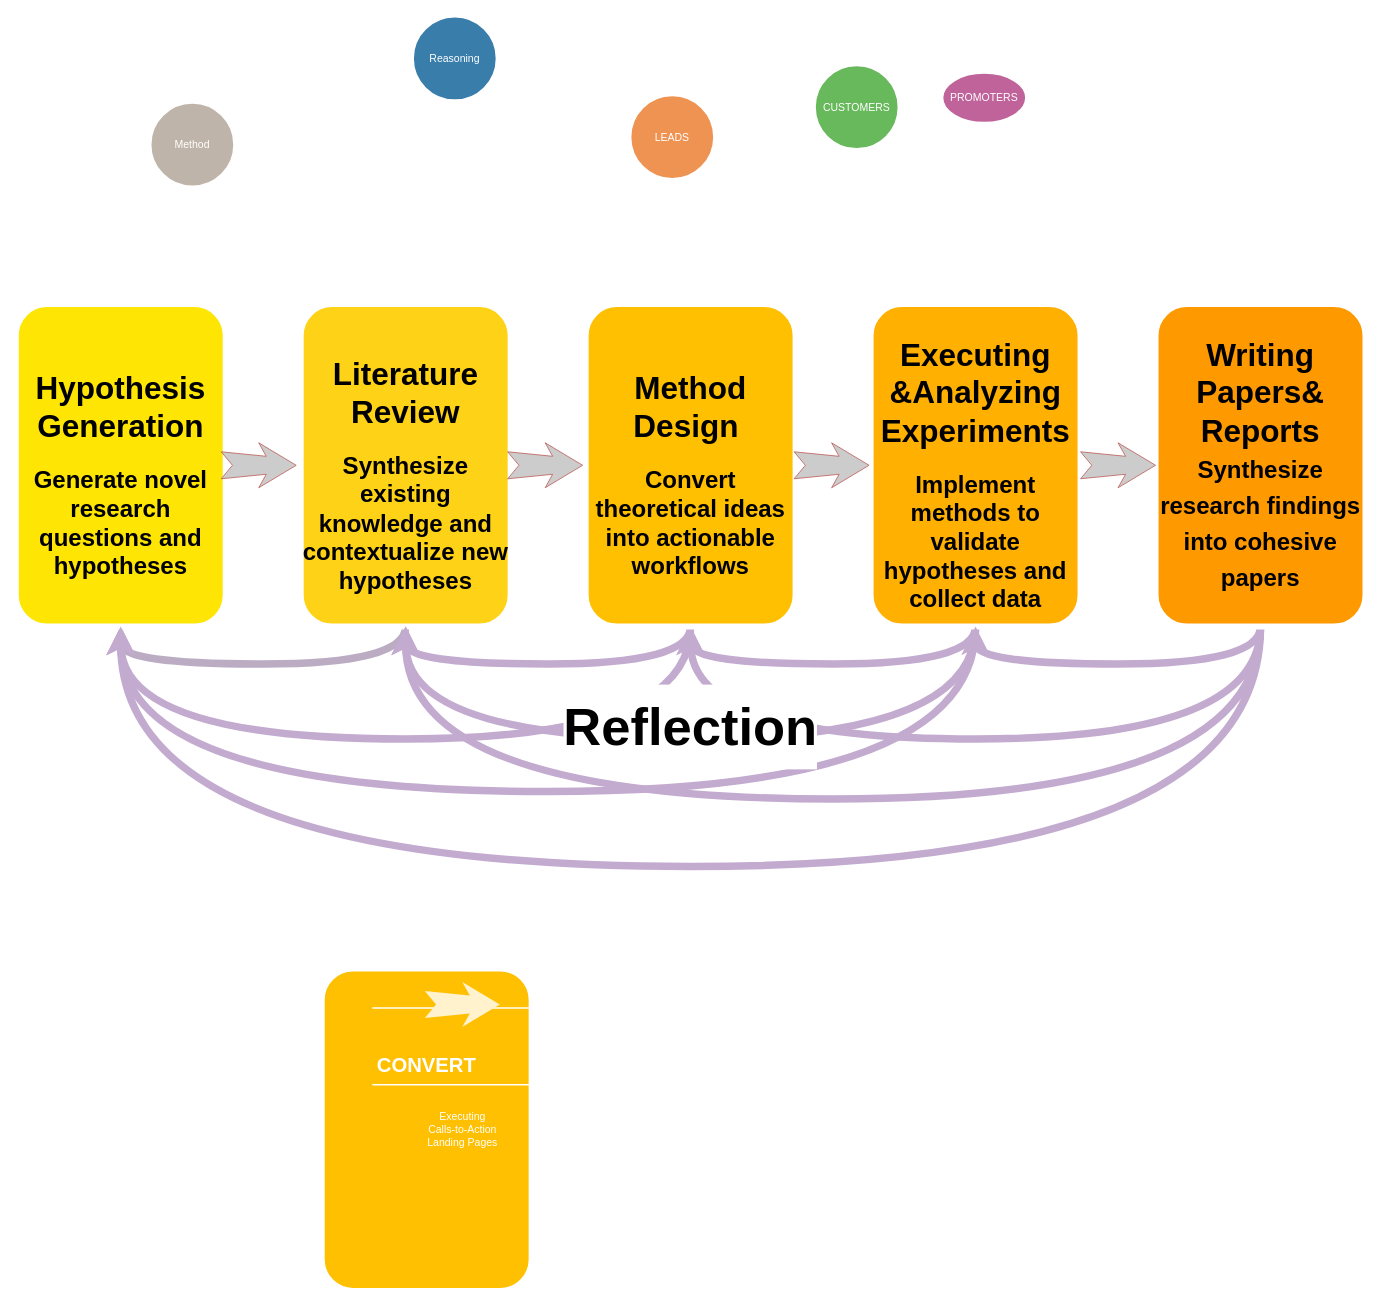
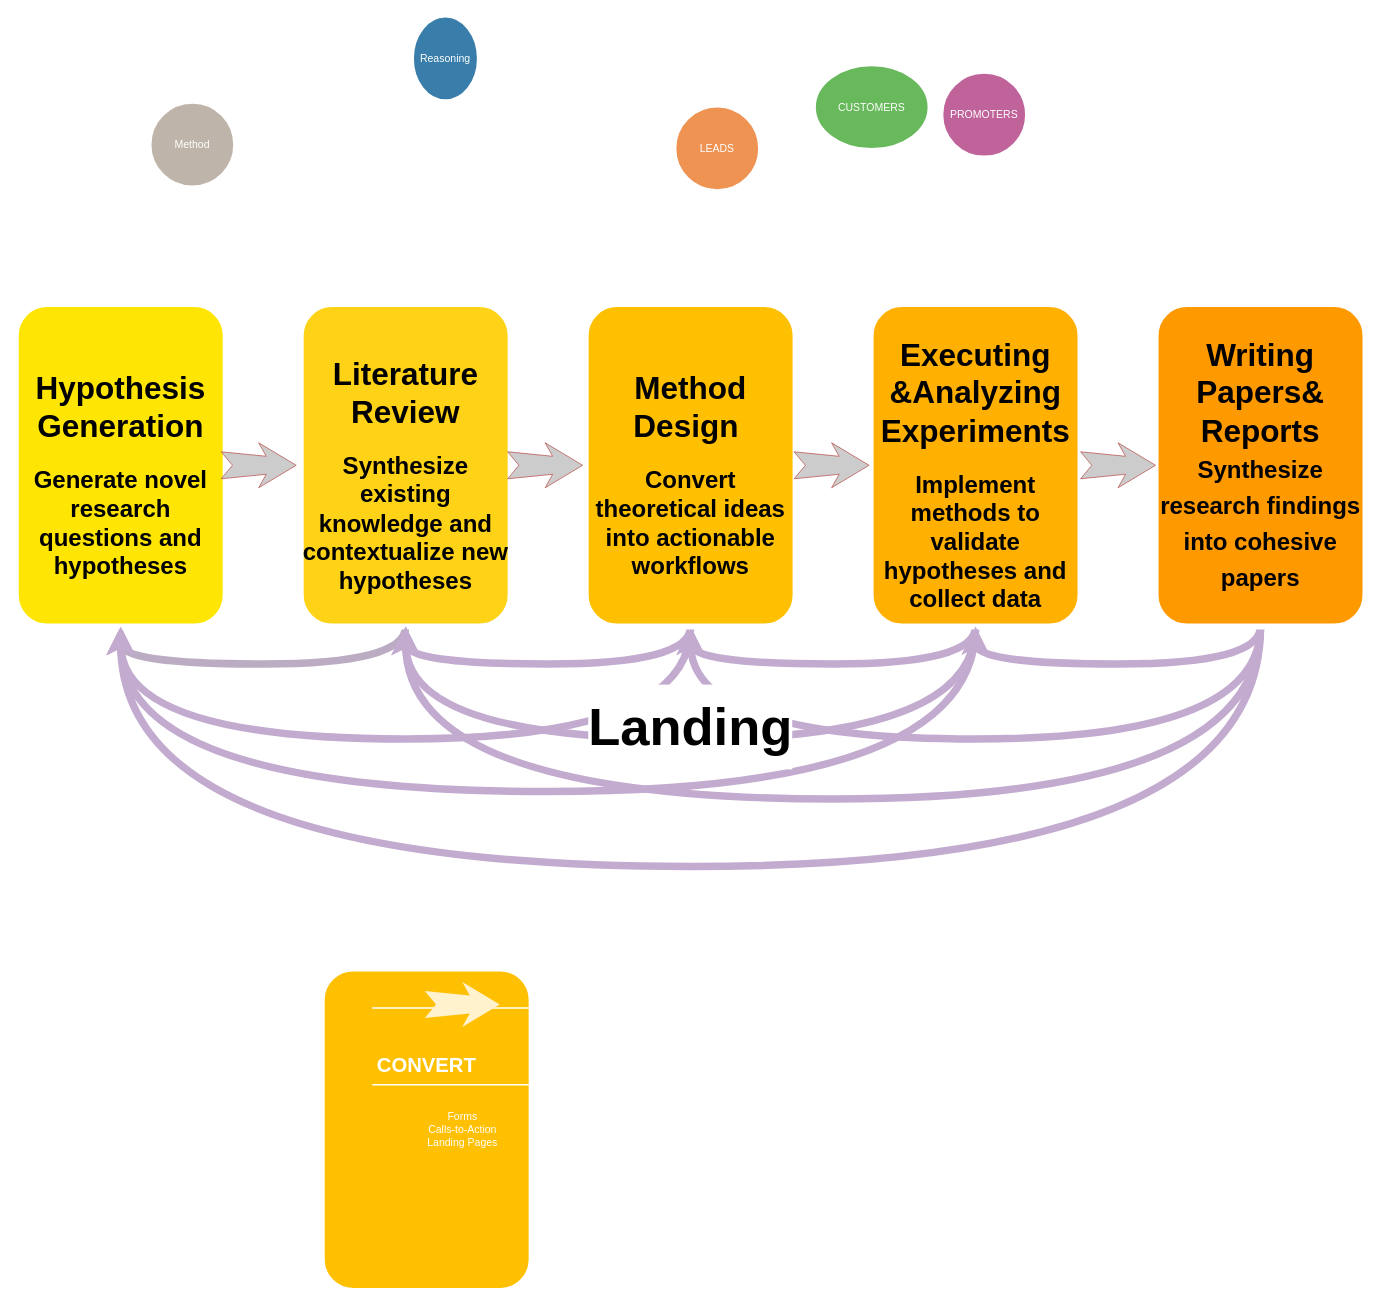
node "Reasoning": size 86x86 -> 68x86
node "PROMOTERS": size 86x53 -> 86x86
node "CUSTOMERS": size 86x86 -> 116x86
node "LEADS": moved (672, 137) -> (717, 149)
node "Reflection": label "Reflection" -> "Landing"
node "Executing Calls-to-Action Landing Pages": label "Executing Calls-to-Action Landing Pages" -> "Forms Calls-to-Action Landing Pages"
